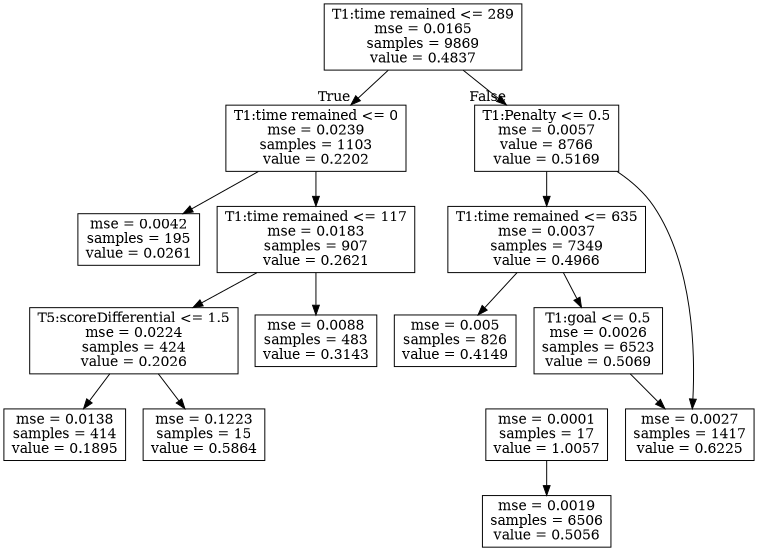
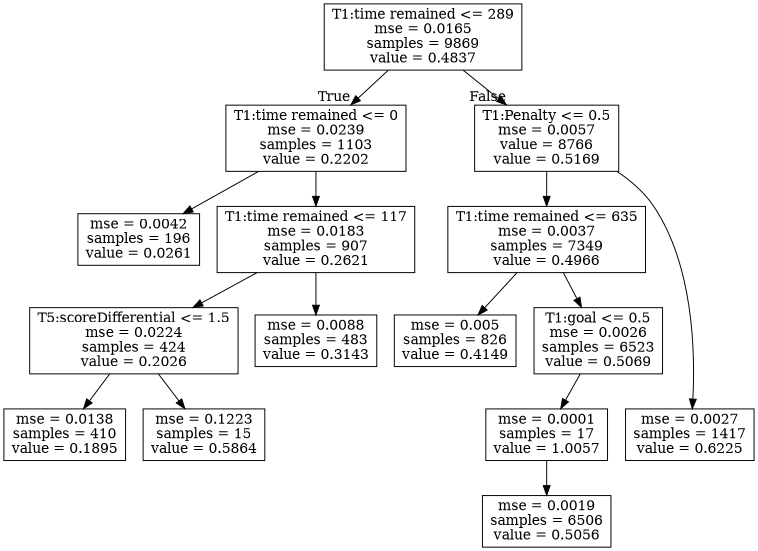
node "mse = 0.0042 samples = 195 value = 0.0261": label "mse = 0.0042 samples = 195 value = 0.0261" -> "mse = 0.0042 samples = 196 value = 0.0261"
edge "T1:goal <= 0.5 mse = 0.0026 samples = 6523 value = 0.5069" -> "mse = 0.0027 samples = 1417 value = 0.6225": now "T1:goal <= 0.5 mse = 0.0026 samples = 6523 value = 0.5069" -> "mse = 0.0001 samples = 17 value = 1.0057"
node "mse = 0.0138 samples = 414 value = 0.1895": label "mse = 0.0138 samples = 414 value = 0.1895" -> "mse = 0.0138 samples = 410 value = 0.1895"
